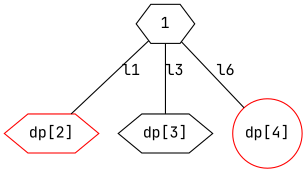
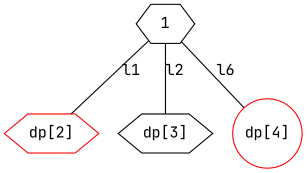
edge "1" -- "dp[3]": label "l3" -> "l2"
